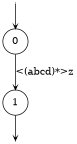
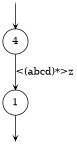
node "0": label "0" -> "4"
